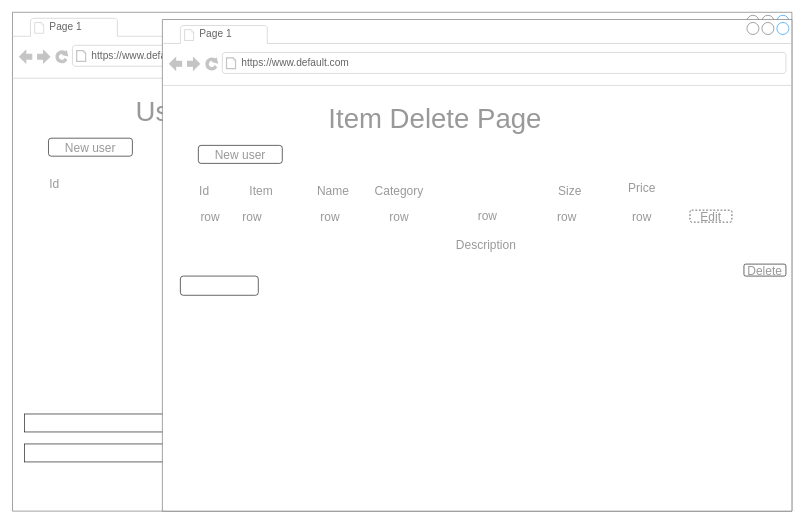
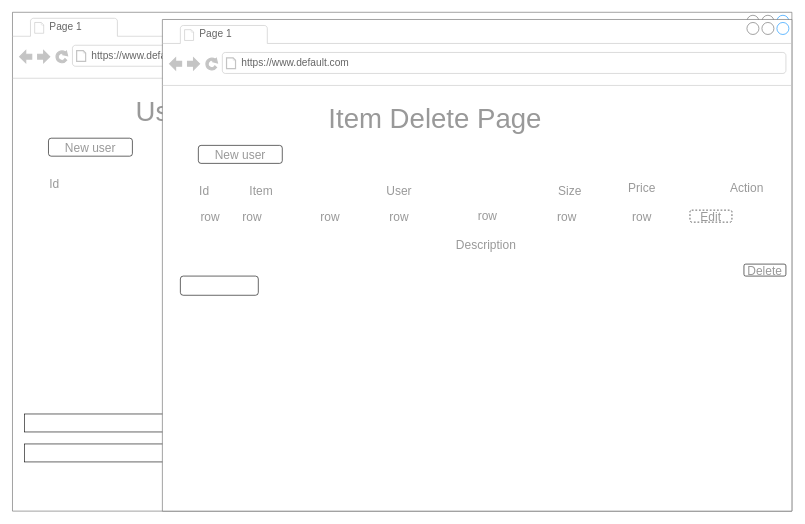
node "Action": added
node "Name": removed
node "Category": label "Category" -> "User"
